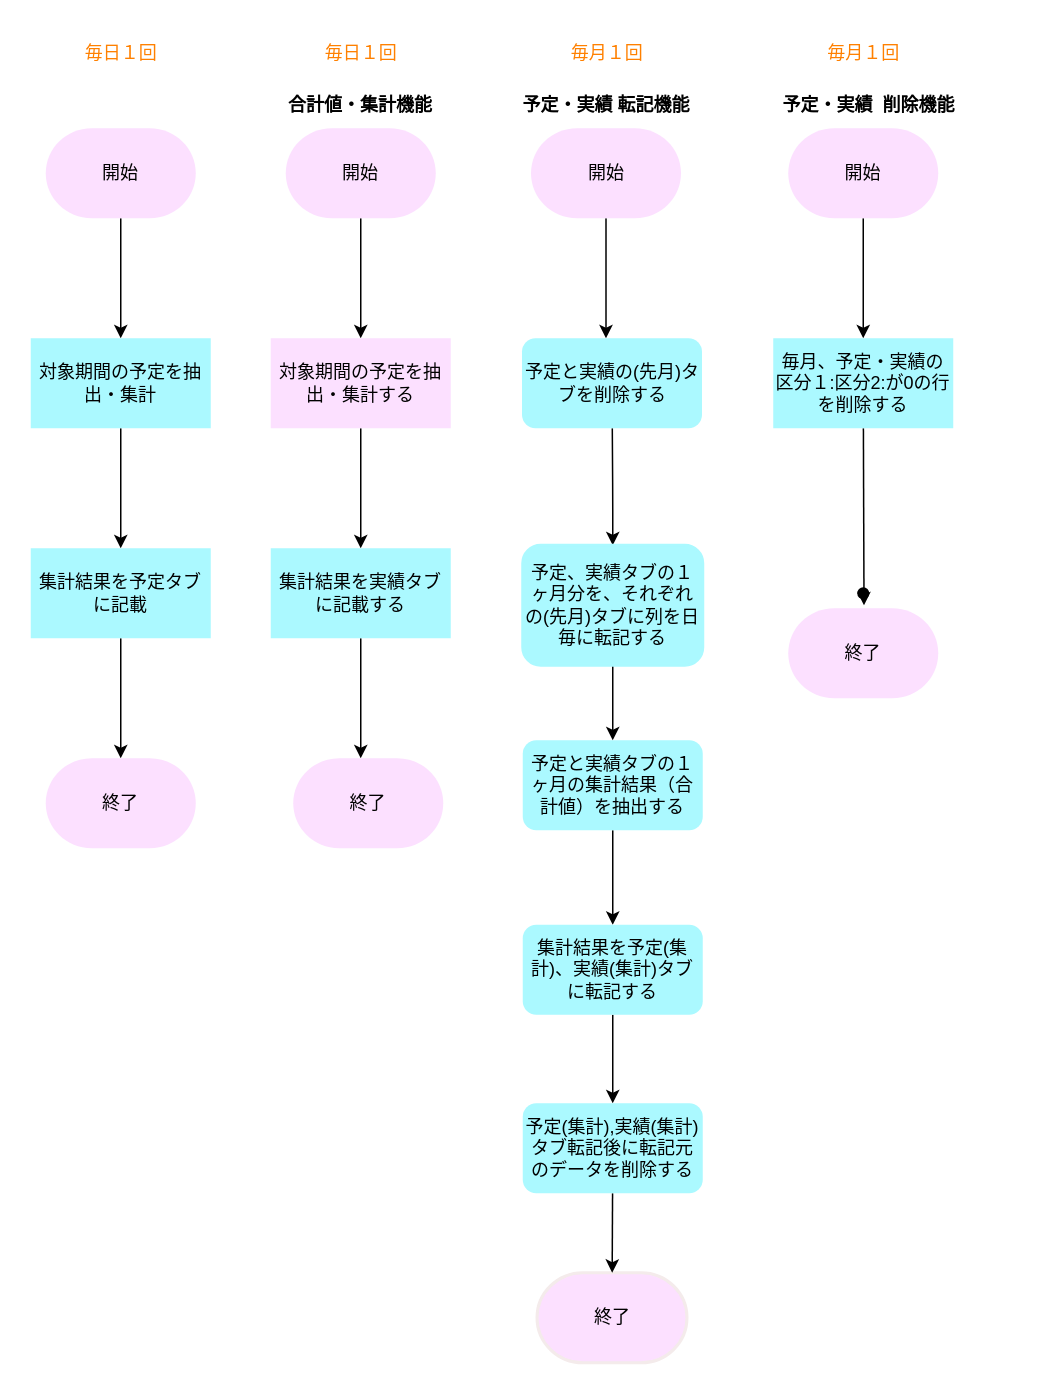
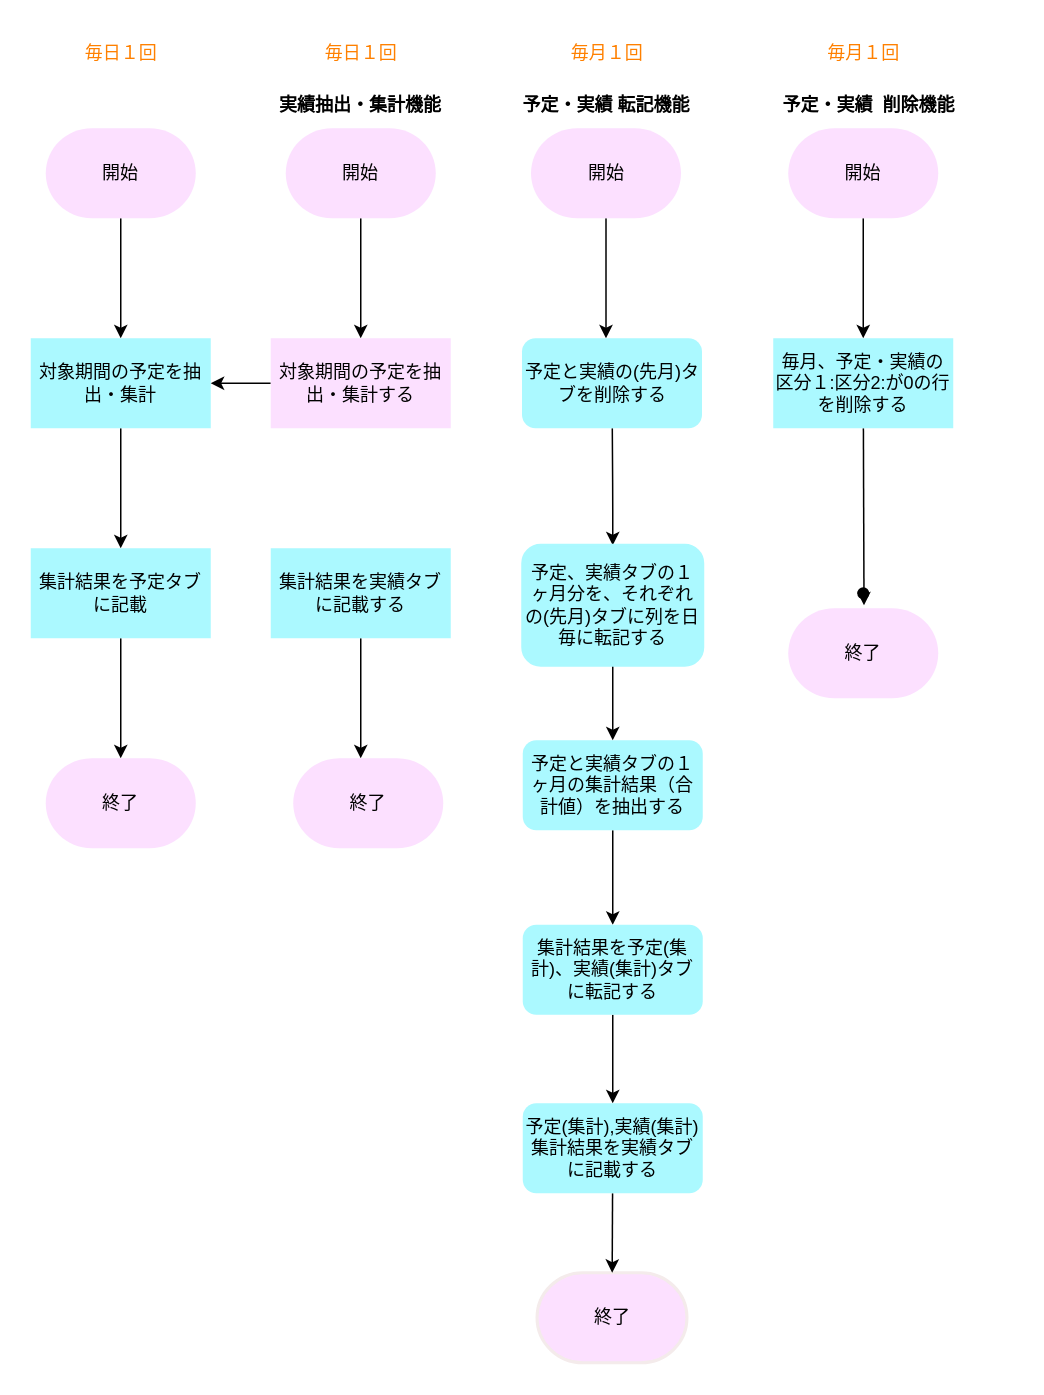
node "合計値・集計機能": label "合計値・集計機能" -> "実績抽出・集計機能"
edge "対象期間の予定を抽出・集計する" -> "集計結果を実績タブに記載する": now "対象期間の予定を抽出・集計する" -> "対象期間の予定を抽出・集計"
node "予定(集計),実績(集計)タブ転記後に転記元のデータを削除する": label "予定(集計),実績(集計)タブ転記後に転記元のデータを削除する" -> "予定(集計),実績(集計)集計結果を実績タブに記載する"
